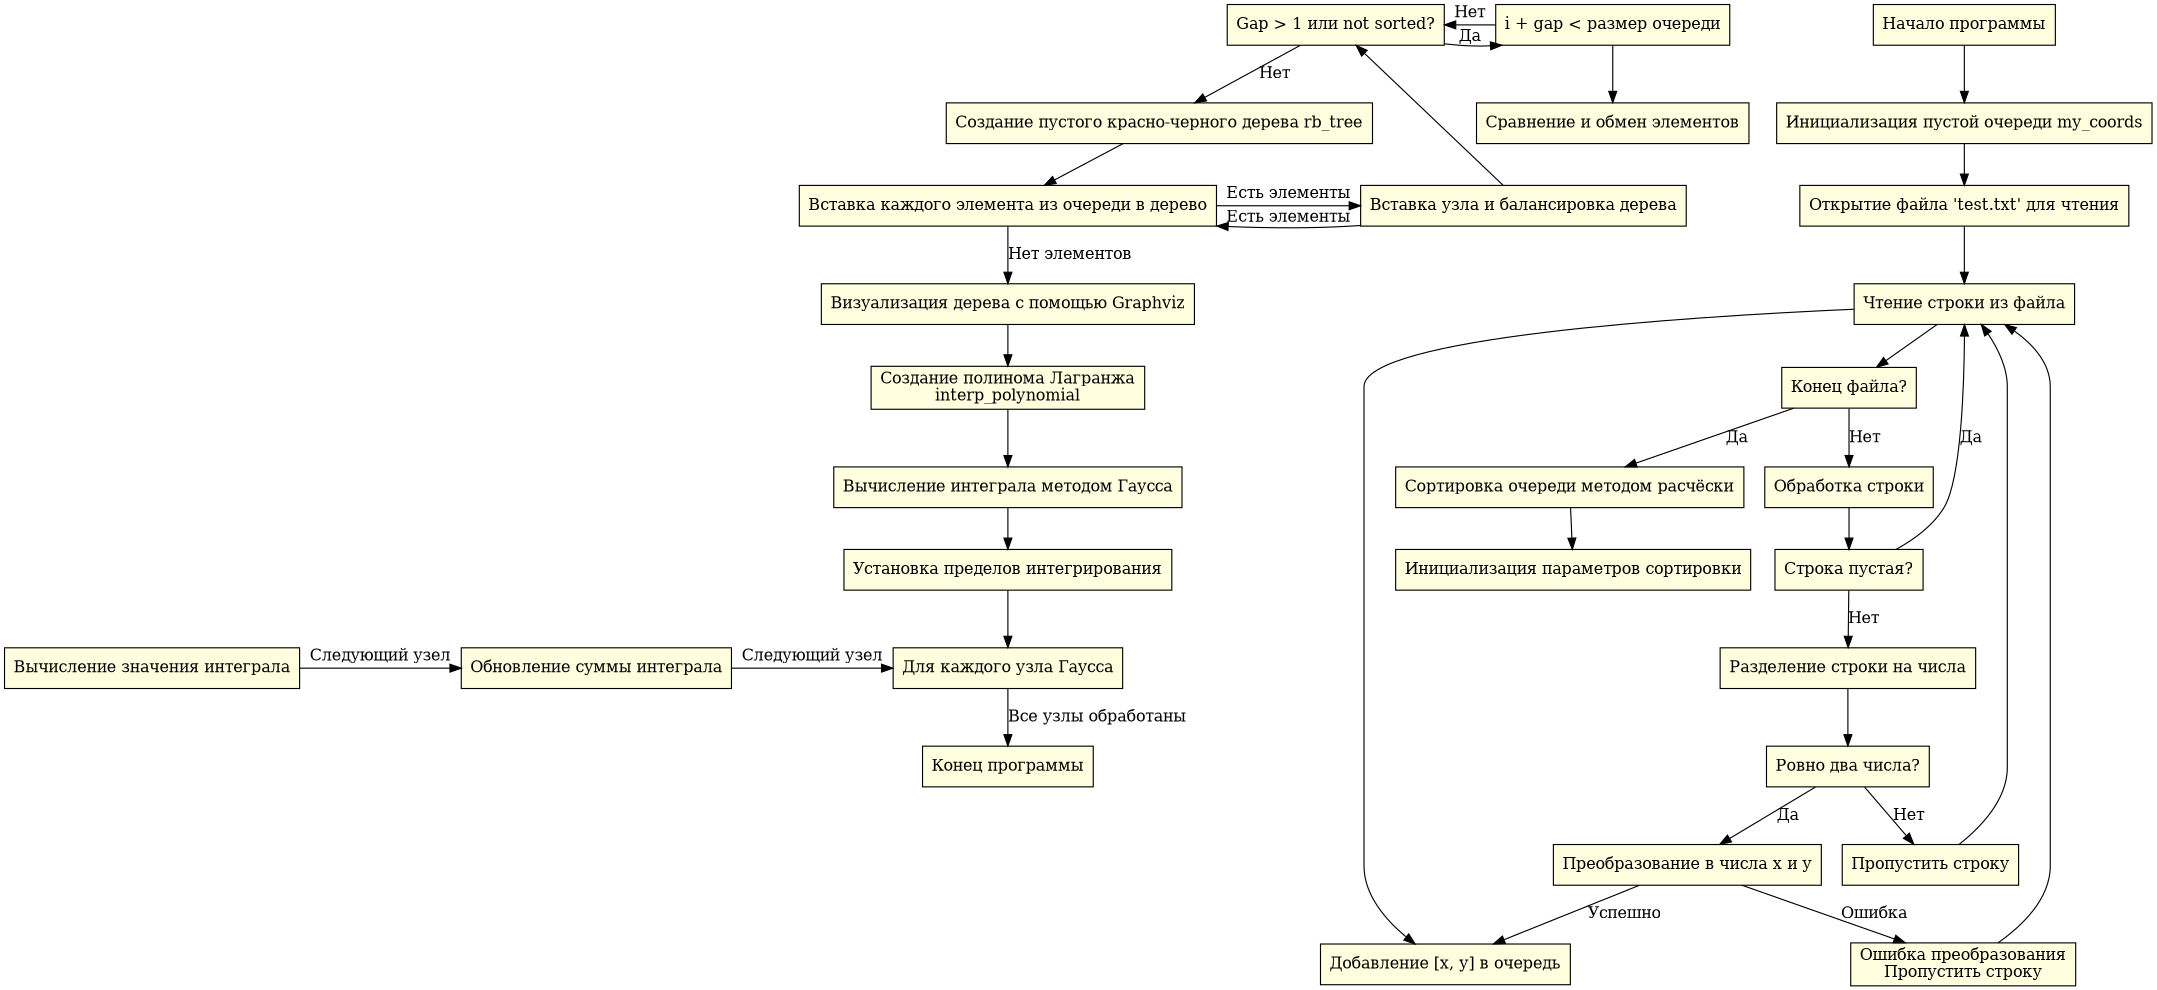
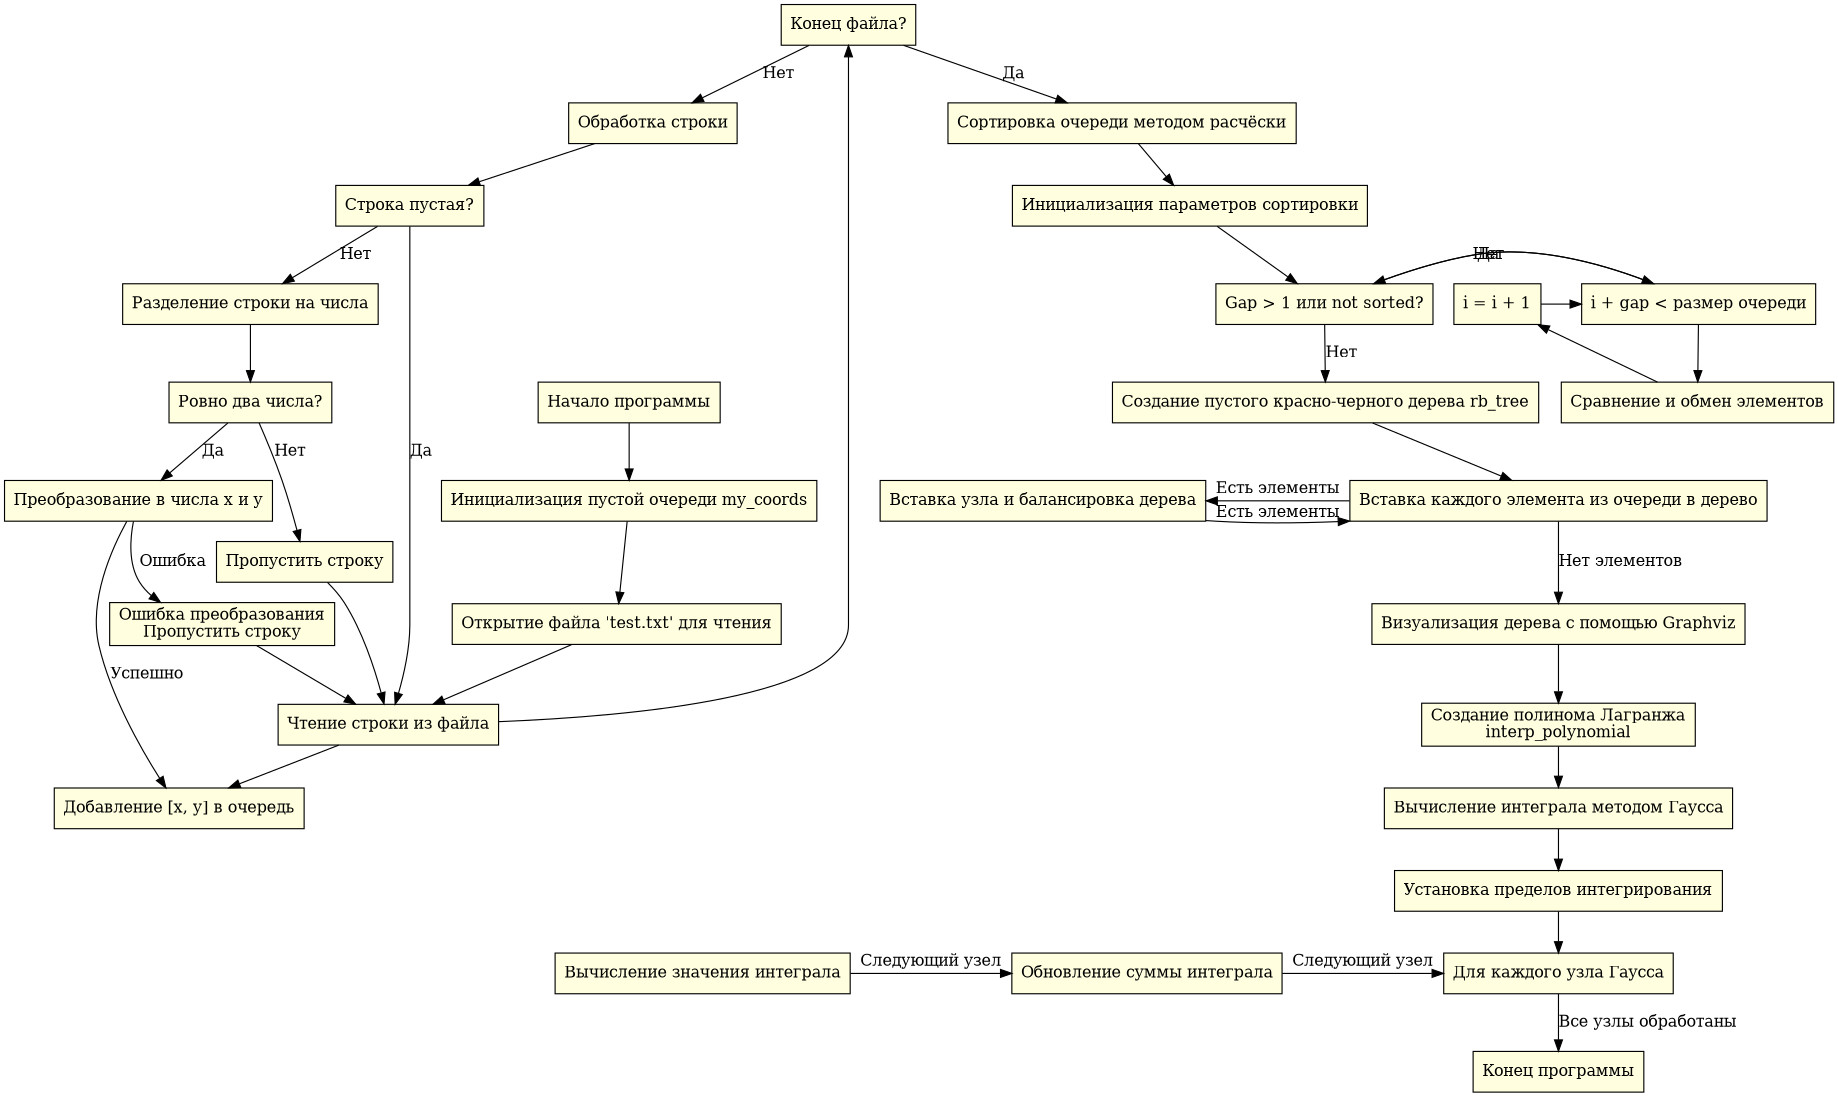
edge "Вставка узла и балансировка дерева" -> "Gap > 1 или not sorted?": now "Инициализация параметров сортировки" -> "Gap > 1 или not sorted?"
node "i = i + 1": added
